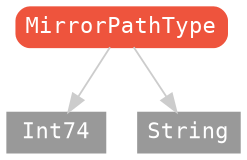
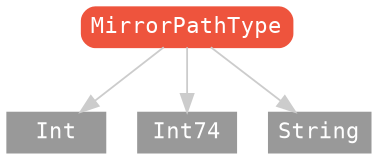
node "Int": added
